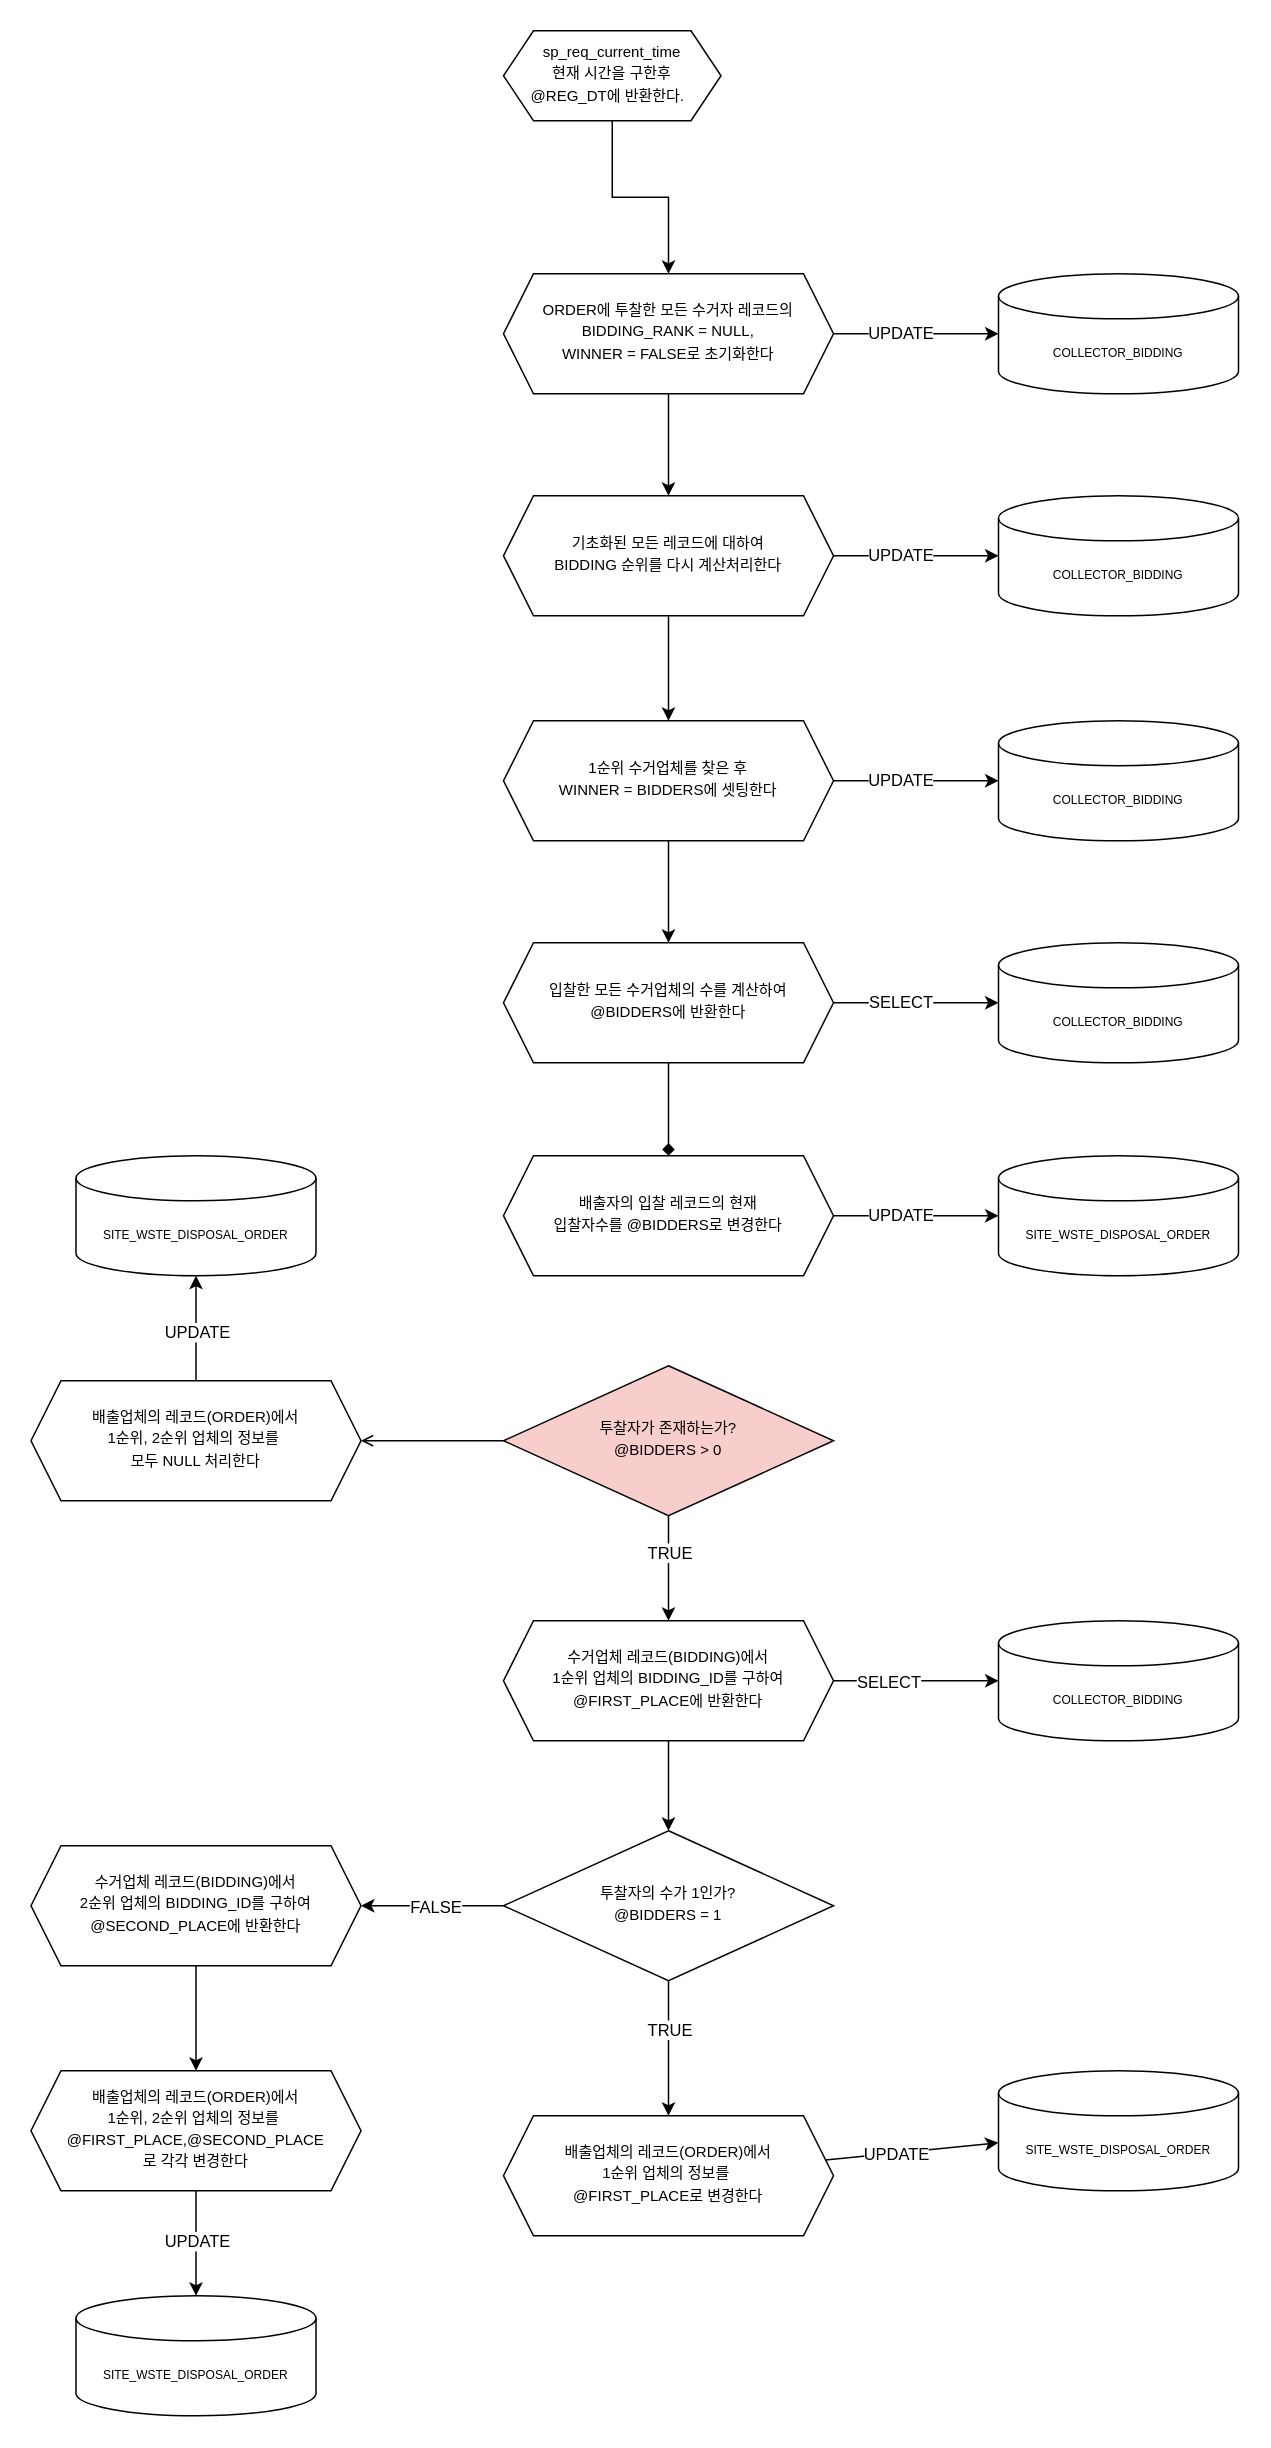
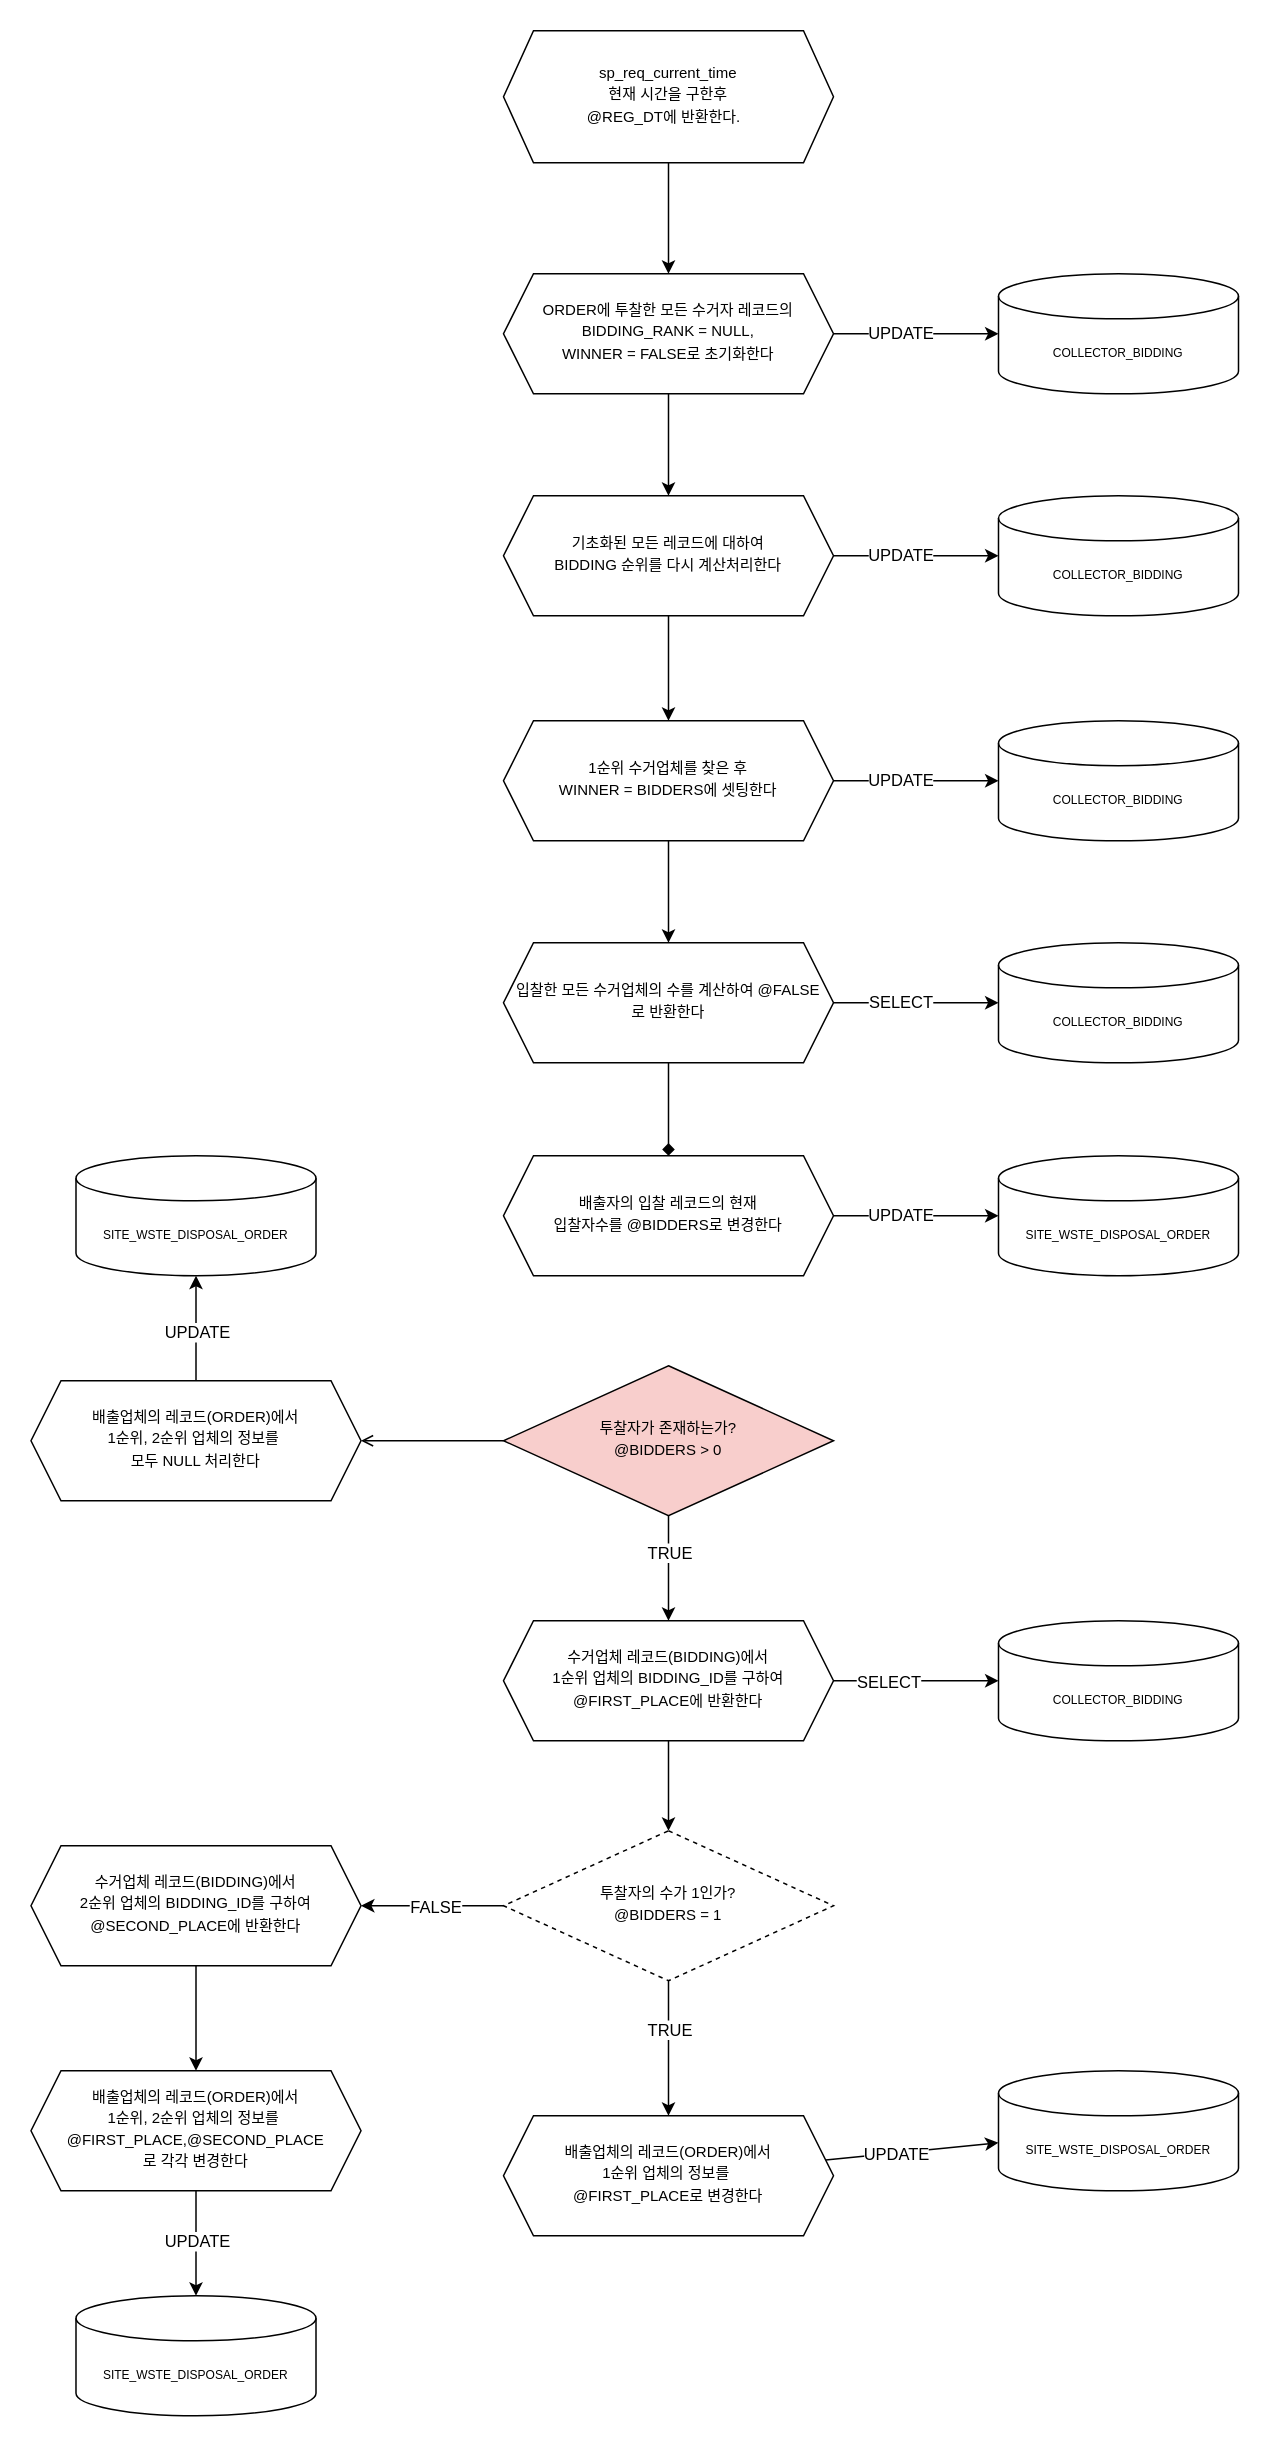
node "sp_req_current_time 현재 시간을 구한후 @REG_DT에 반환한다.": size 218x90 -> 330x132
node "입찰한 모든 수거업체의 수를 계산하여 @BIDDERS에 반환한다": label "입찰한 모든 수거업체의 수를 계산하여 @BIDDERS에 반환한다" -> "입찰한 모든 수거업체의 수를 계산하여 @FALSE로 반환한다"
node "투찰자의 수가 1인가? @BIDDERS = 1": style solid -> dashed
